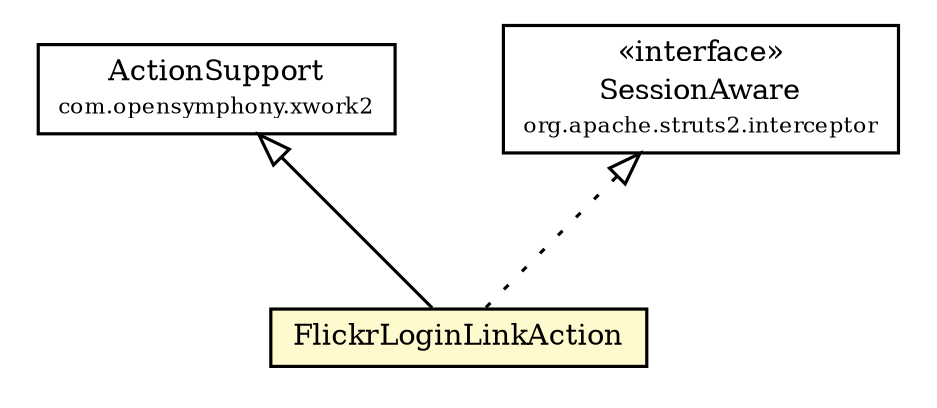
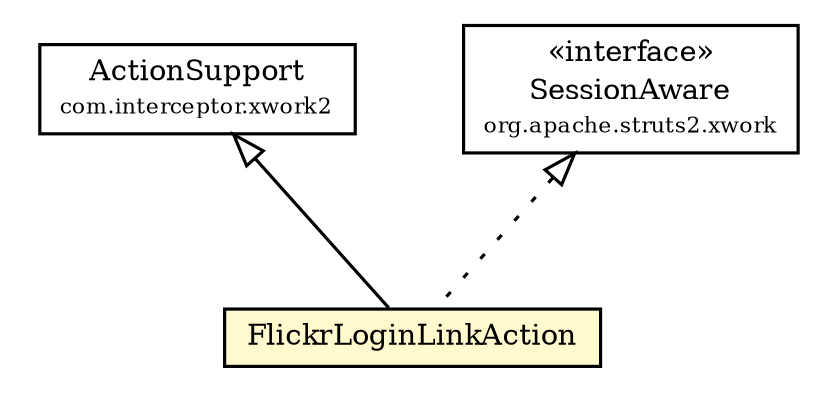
node "ActionSupport": text "com.opensymphony.xwork2" -> "com.interceptor.xwork2"
node "SessionAware": text "org.apache.struts2.interceptor" -> "org.apache.struts2.xwork"
